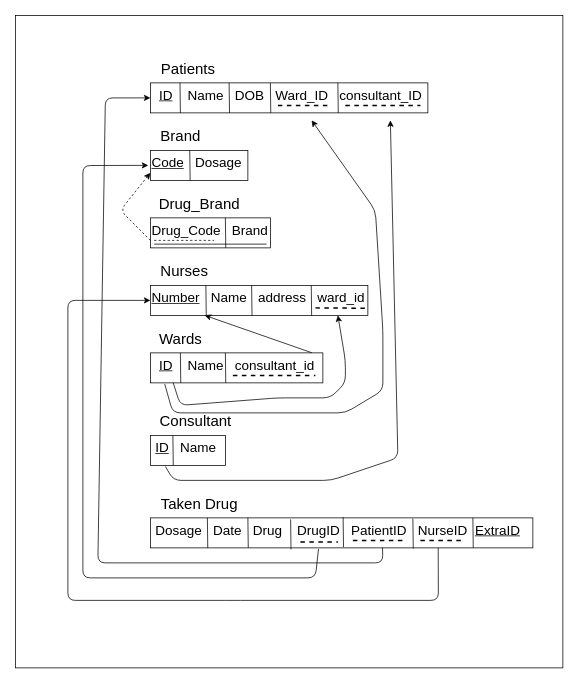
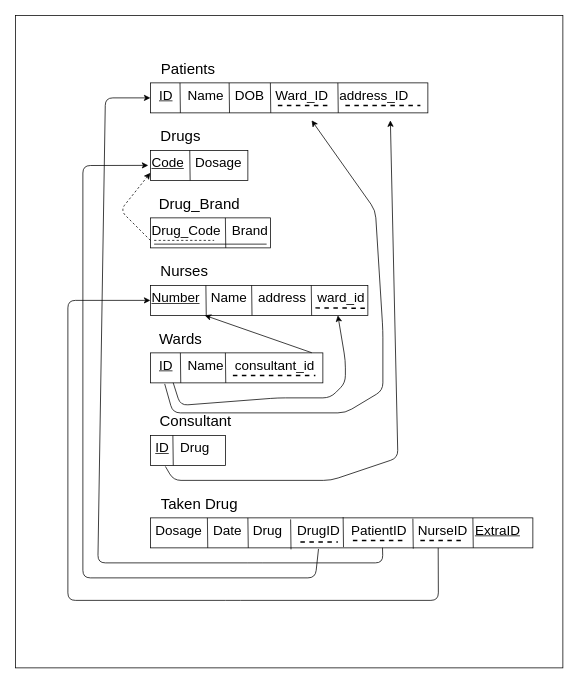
node "ID Name DOB Ward_ID consultant_ID": label "ID Name DOB Ward_ID consultant_ID" -> "ID Name DOB Ward_ID address_ID"
node "Brand": label "Brand" -> "Drugs"
node "ID Name": label "ID Name" -> "ID Drug"
